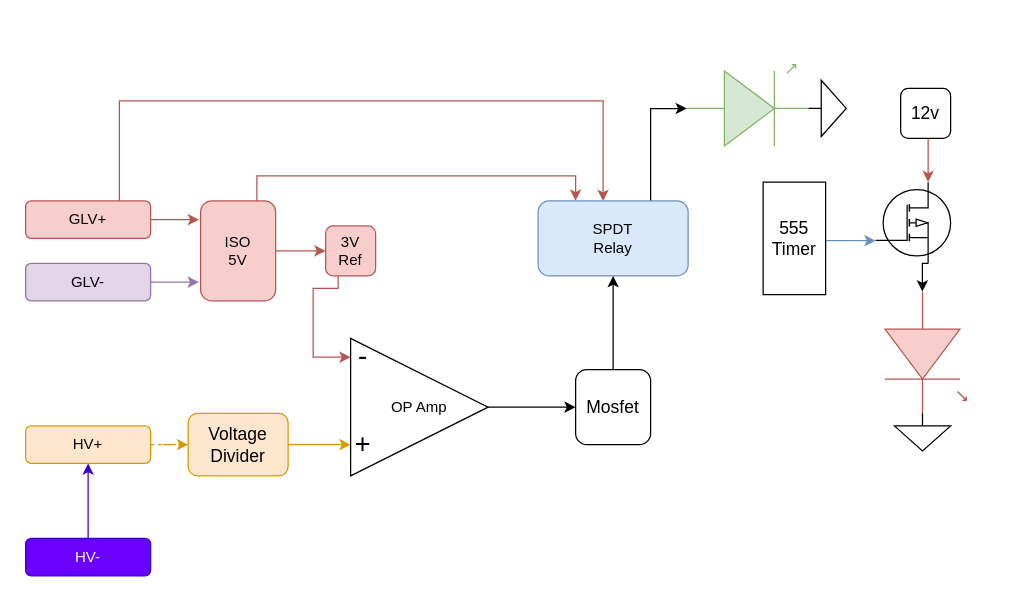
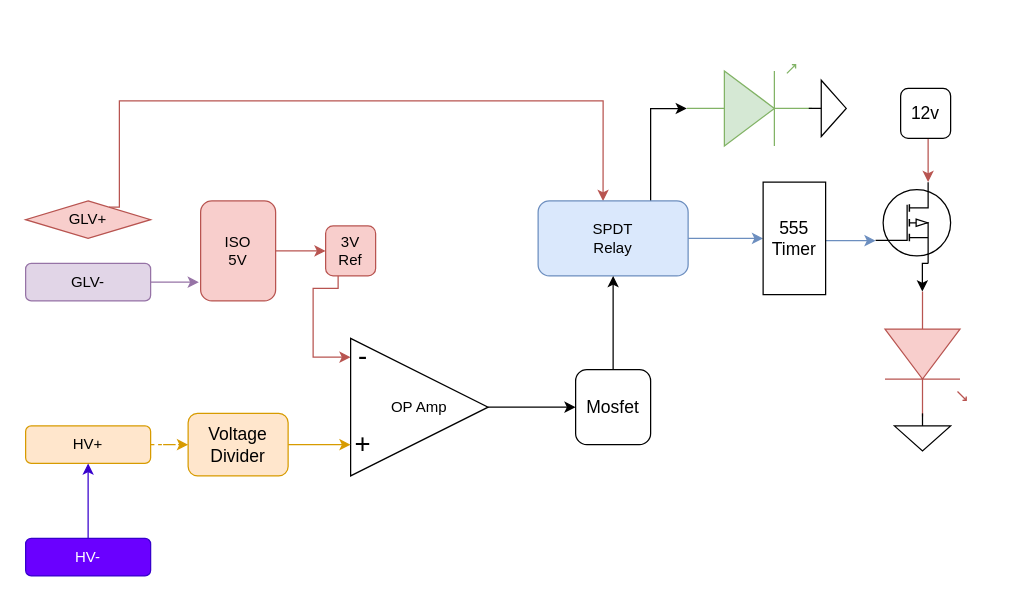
edge "ISO 5V" -> "SPDT Relay": removed
node "GLV+": shape rounded rectangle -> diamond
edge "GLV+" -> "ISO 5V": removed
edge "SPDT Relay" -> "555 Timer": added
